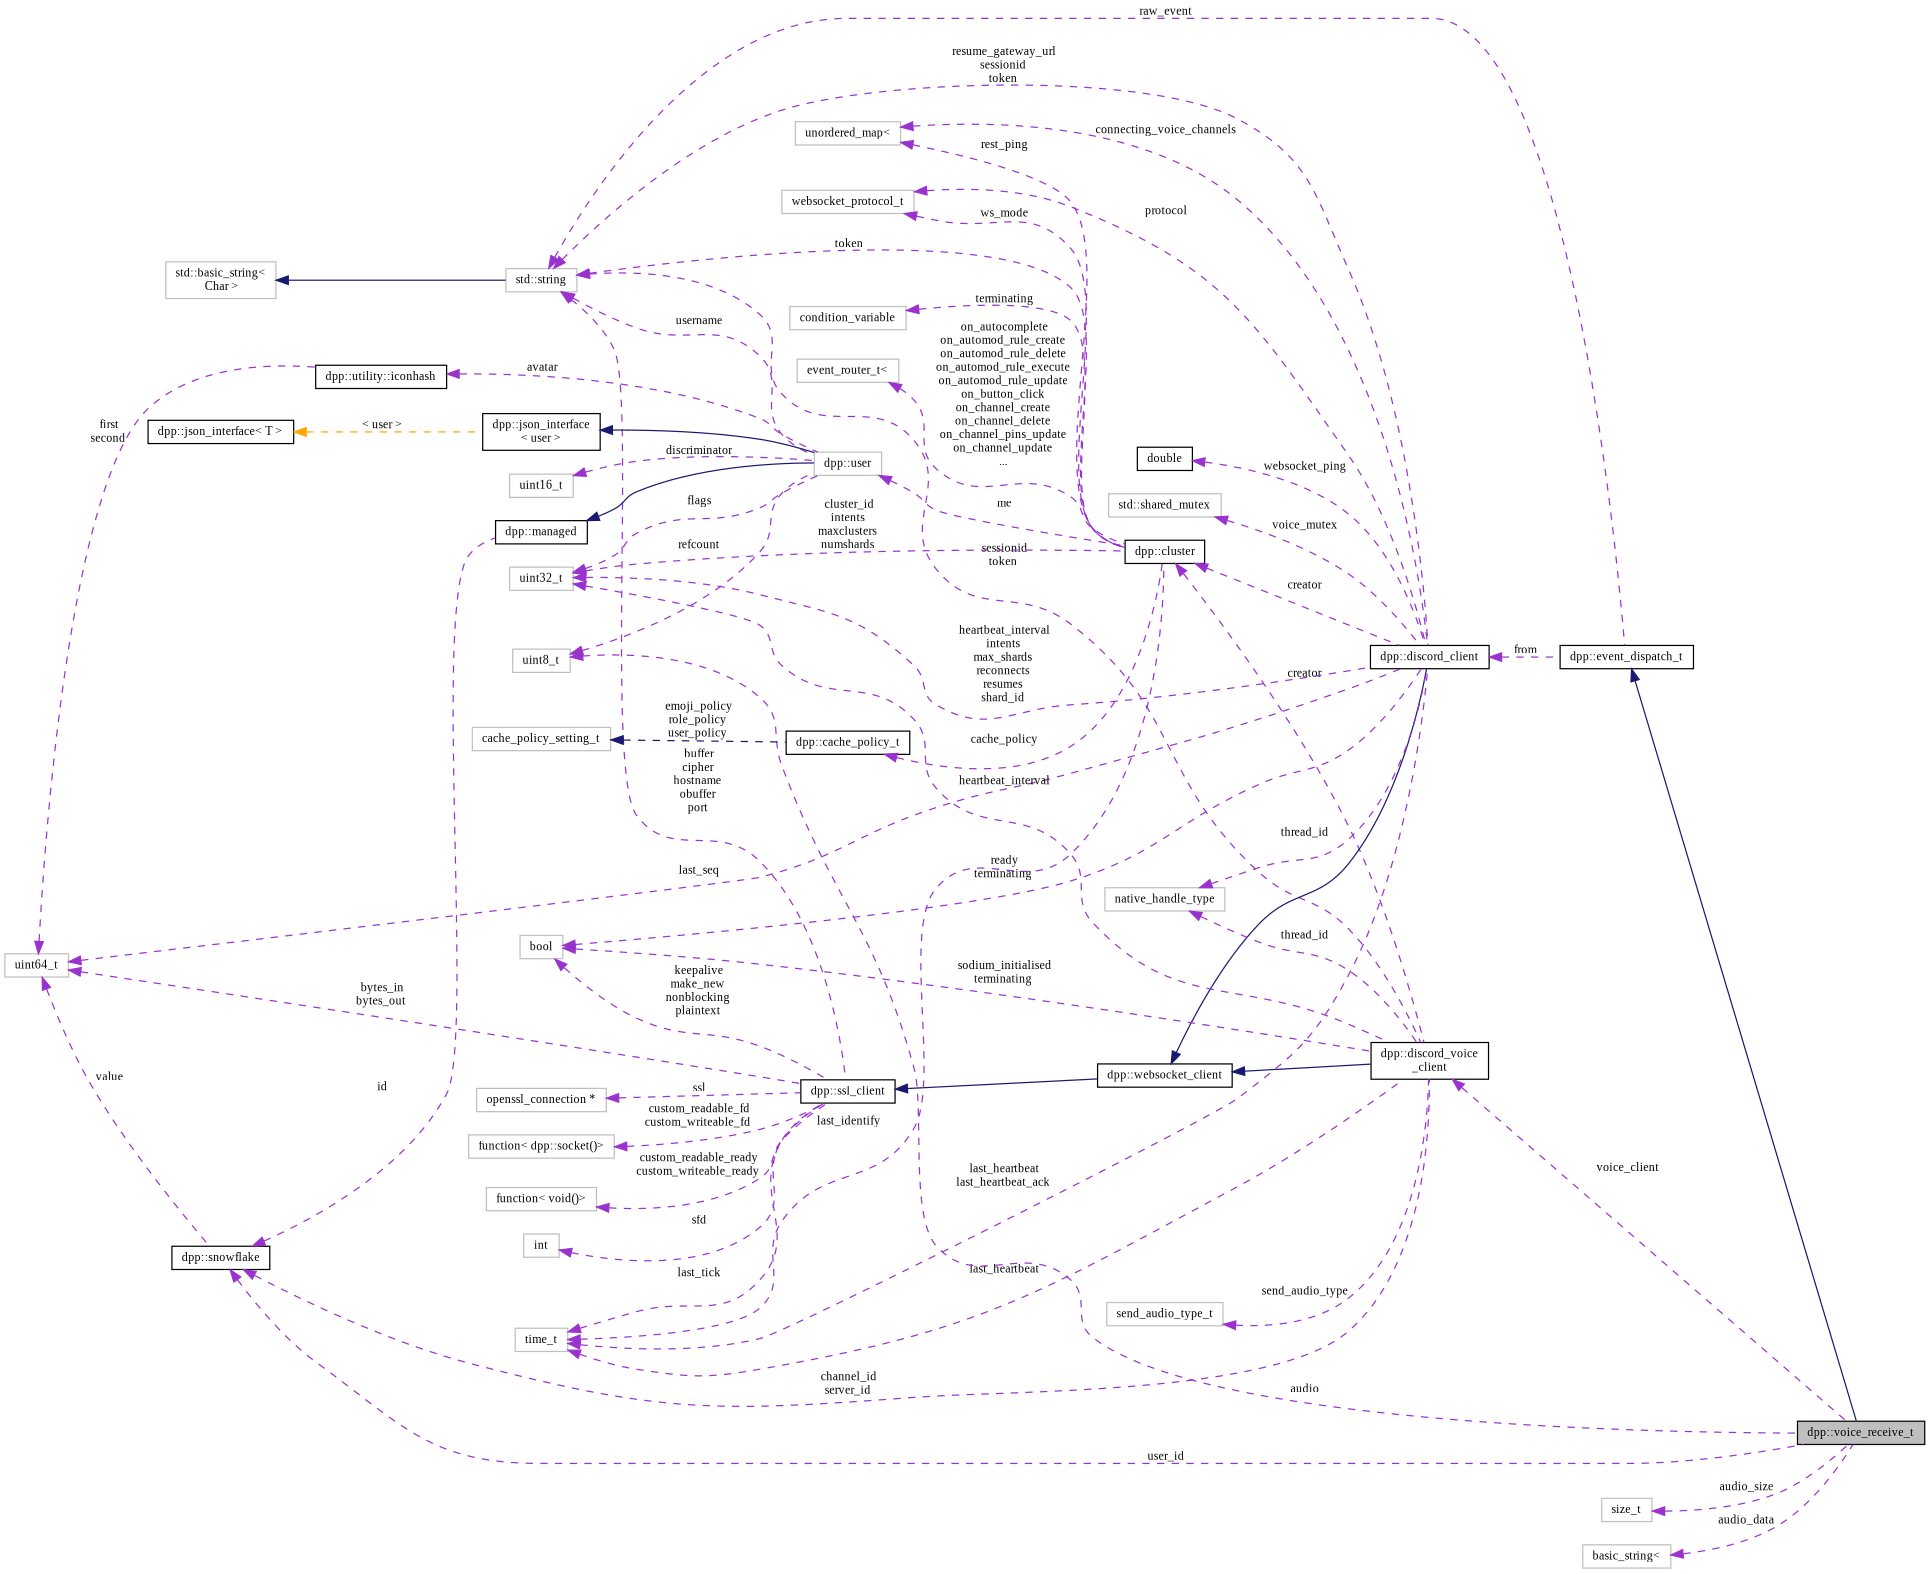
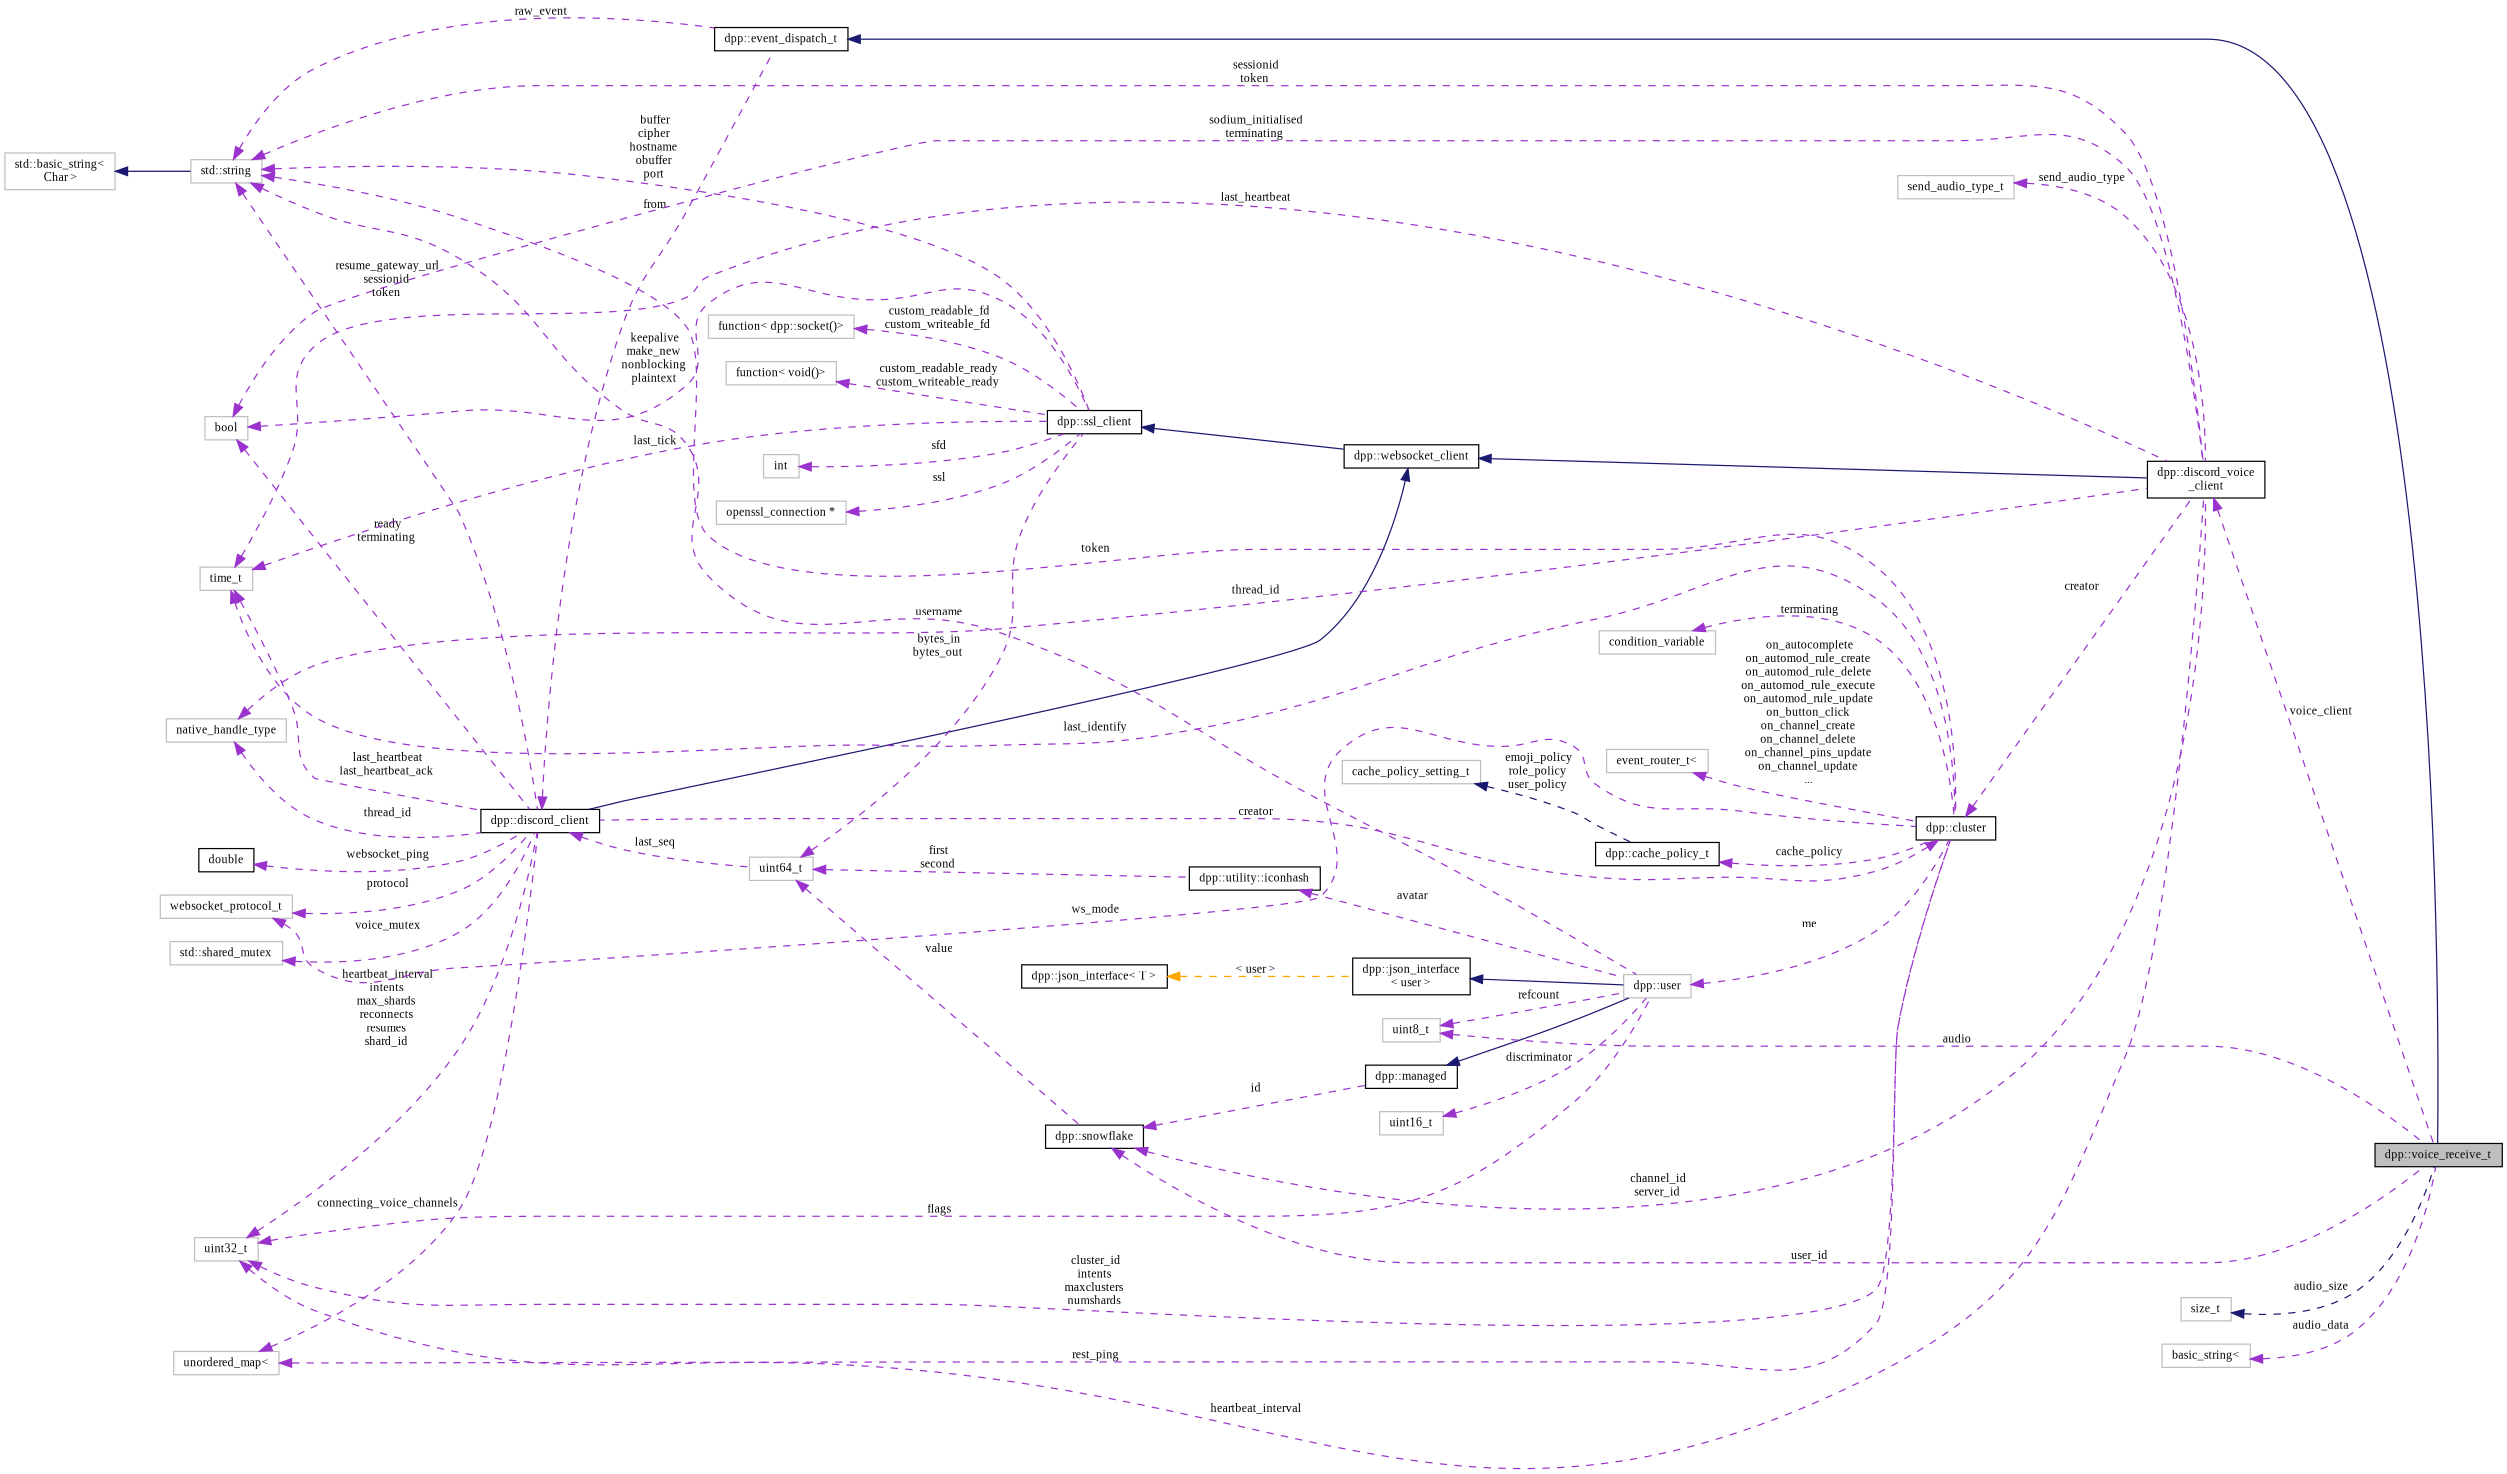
edge "dpp::discord_client" -> "uint64_t": reversed
edge "dpp::voice_receive_t" -> "size_t": color darkorchid3 -> midnightblue
